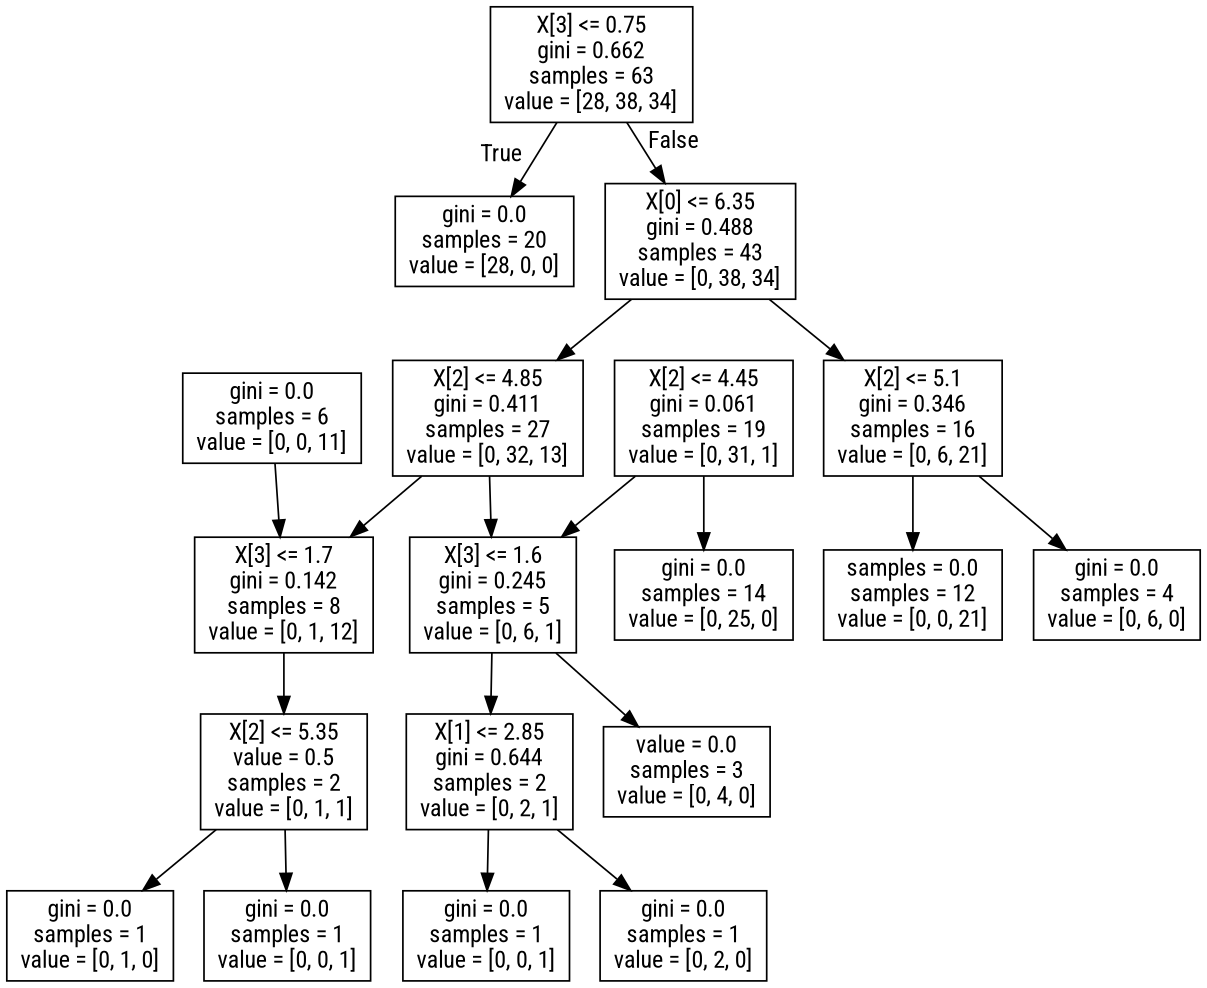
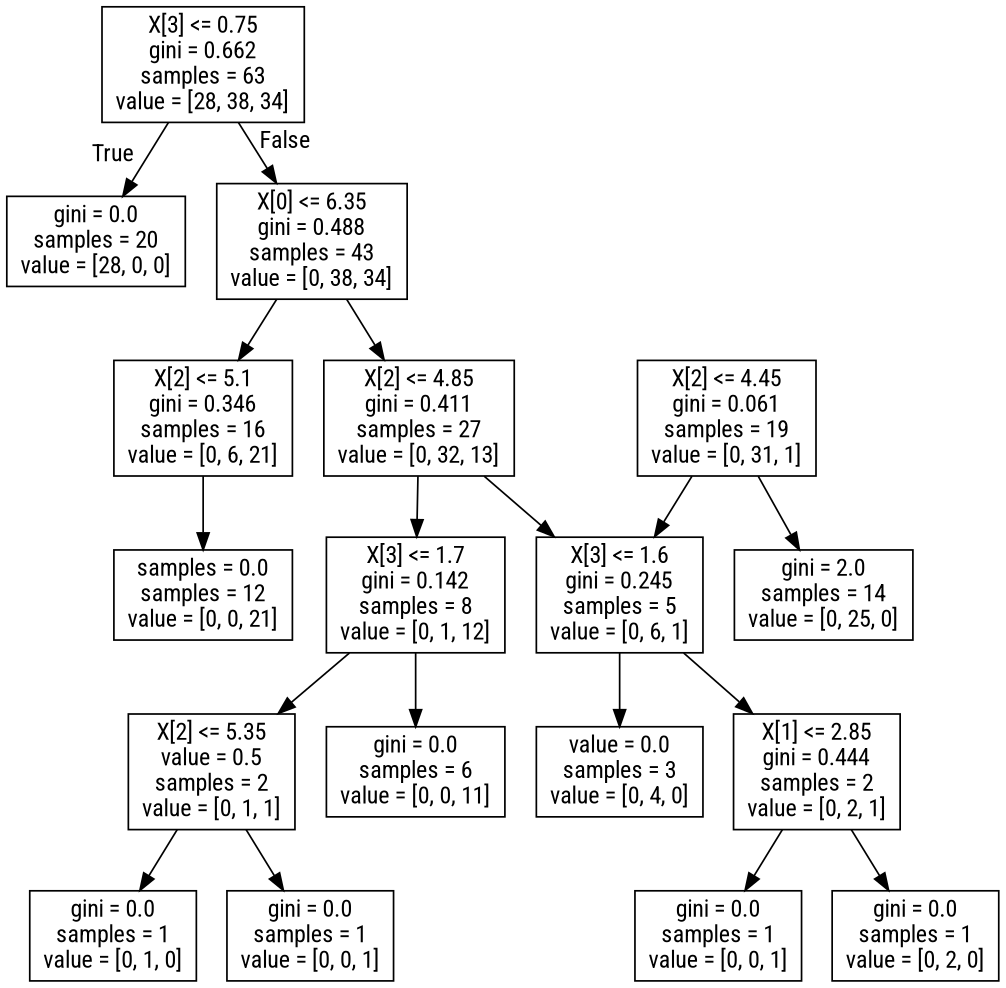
edge "gini = 0.0 samples = 6 value = [0, 0, 11]" -> "X[3] <= 1.7 gini = 0.142 samples = 8 value = [0, 1, 12]": reversed
node "gini = 0.0 samples = 14 value = [0, 25, 0]": label "gini = 0.0 samples = 14 value = [0, 25, 0]" -> "gini = 2.0 samples = 14 value = [0, 25, 0]"
node "gini = 0.0 samples = 4 value = [0, 6, 0]": removed
node "X[1] <= 2.85 gini = 0.644 samples = 2 value = [0, 2, 1]": label "X[1] <= 2.85 gini = 0.644 samples = 2 value = [0, 2, 1]" -> "X[1] <= 2.85 gini = 0.444 samples = 2 value = [0, 2, 1]"
